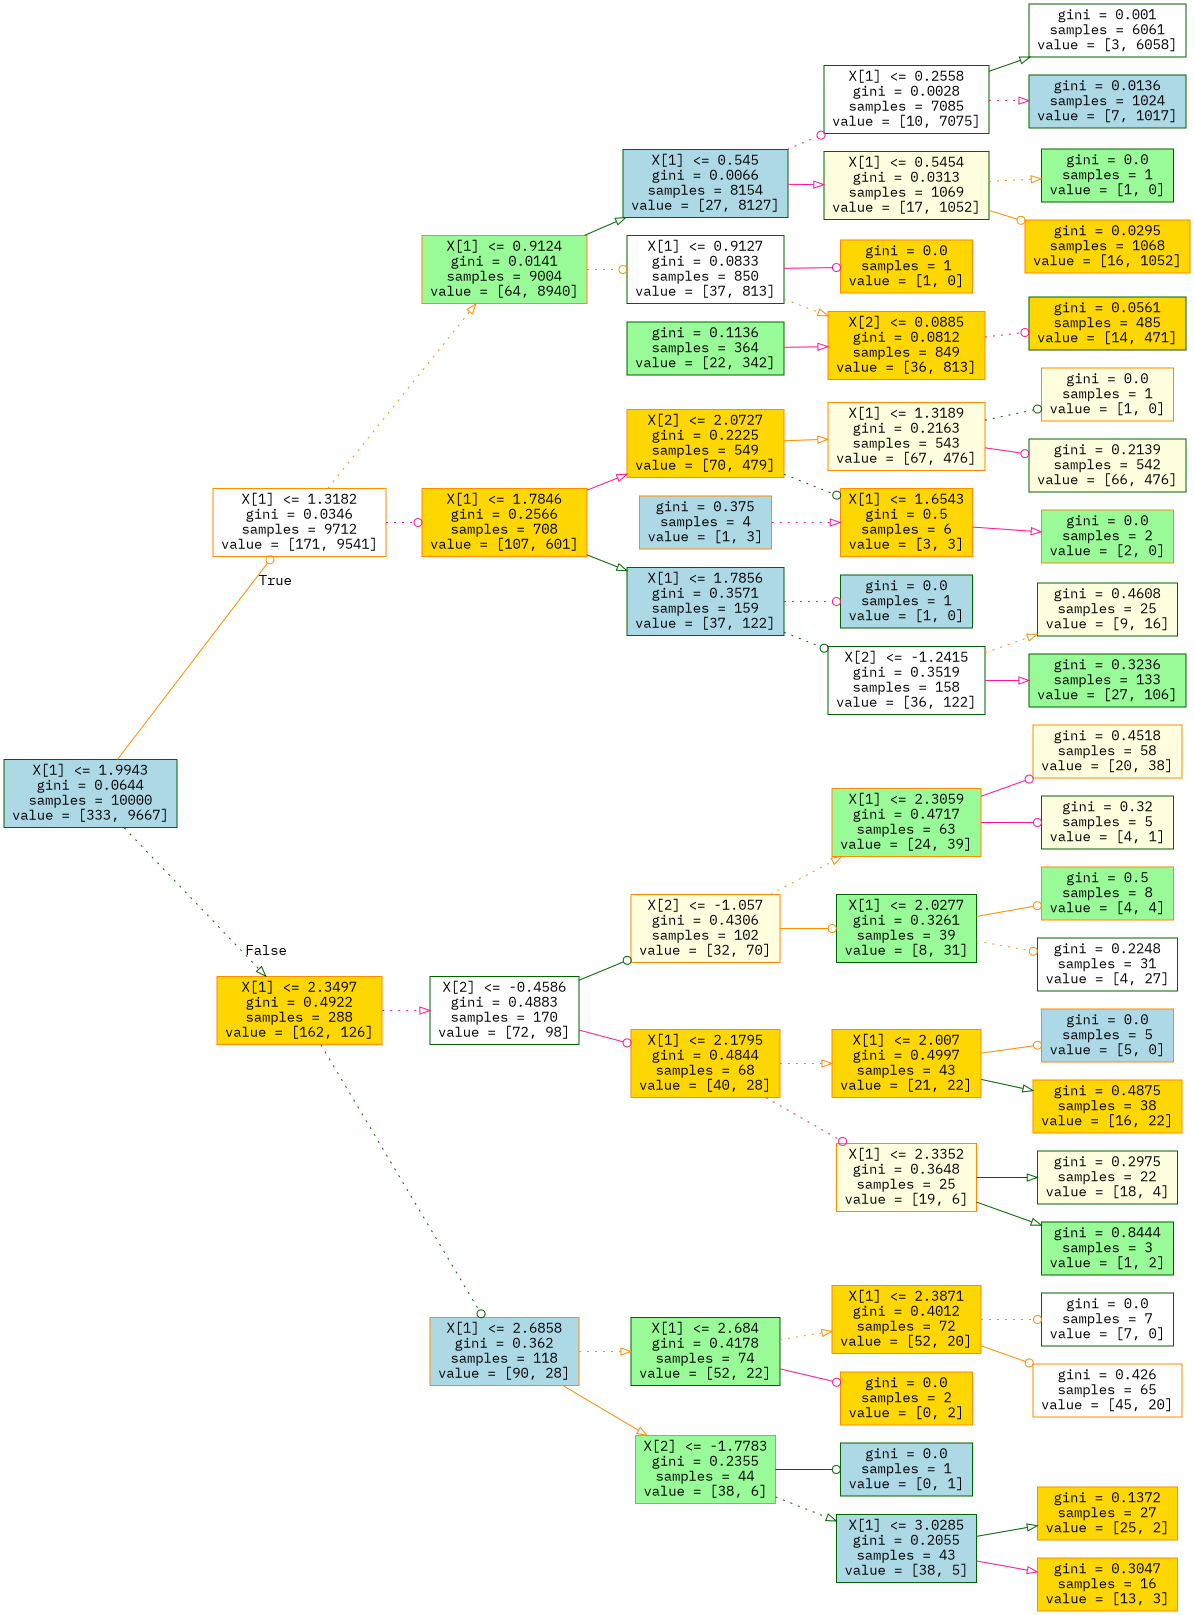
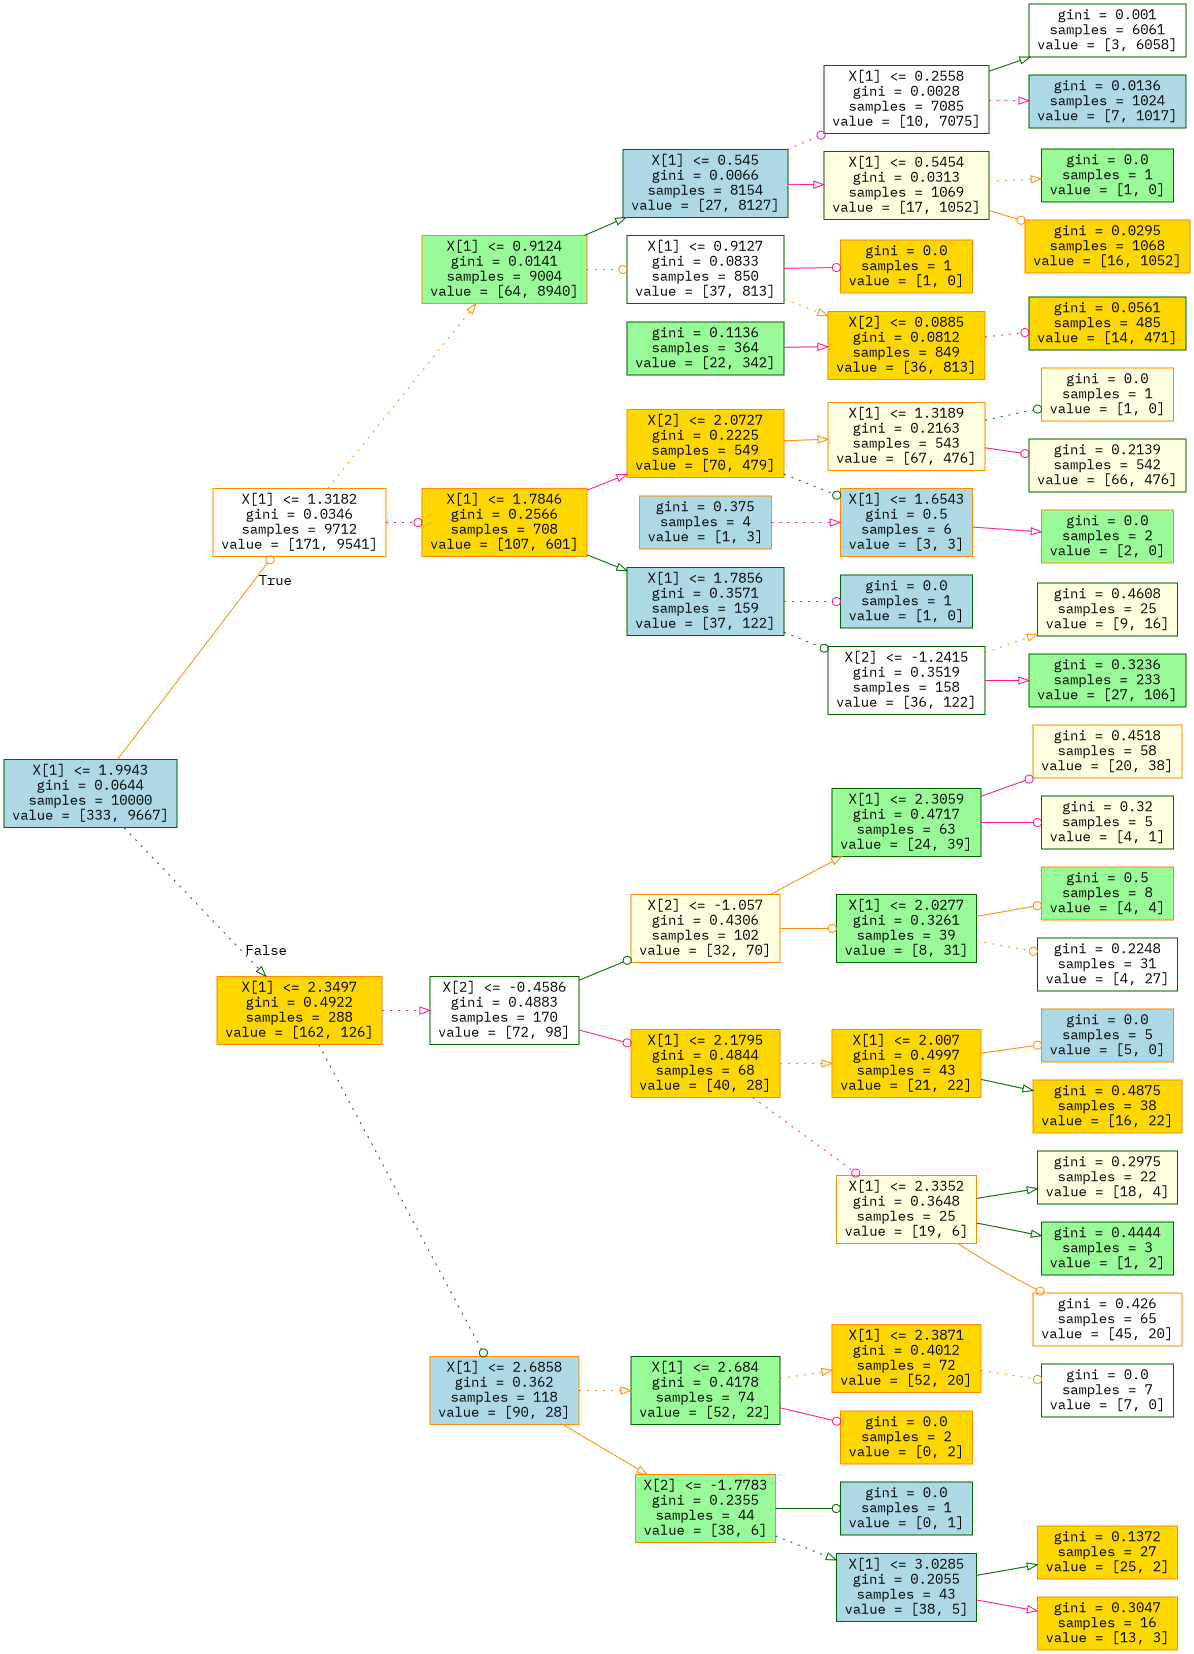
node "X[1] <= 1.6543 gini = 0.5 samples = 6 value = [3, 3]": fillcolor gold -> lightblue
node "gini = 0.3236 samples = 133 value = [27, 106]": label "gini = 0.3236 samples = 133 value = [27, 106]" -> "gini = 0.3236 samples = 233 value = [27, 106]"
node "X[1] <= 2.3059 gini = 0.4717 samples = 63 value = [24, 39]": color darkorange -> darkgreen
edge "X[2] <= -1.057 gini = 0.4306 samples = 102 value = [32, 70]" -> "X[1] <= 2.3059 gini = 0.4717 samples = 63 value = [24, 39]": style dotted -> solid
node "gini = 0.8444 samples = 3 value = [1, 2]": label "gini = 0.8444 samples = 3 value = [1, 2]" -> "gini = 0.4444 samples = 3 value = [1, 2]"
edge "X[1] <= 2.3871 gini = 0.4012 samples = 72 value = [52, 20]" -> "gini = 0.426 samples = 65 value = [45, 20]": now "X[1] <= 2.3352 gini = 0.3648 samples = 25 value = [19, 6]" -> "gini = 0.426 samples = 65 value = [45, 20]"
